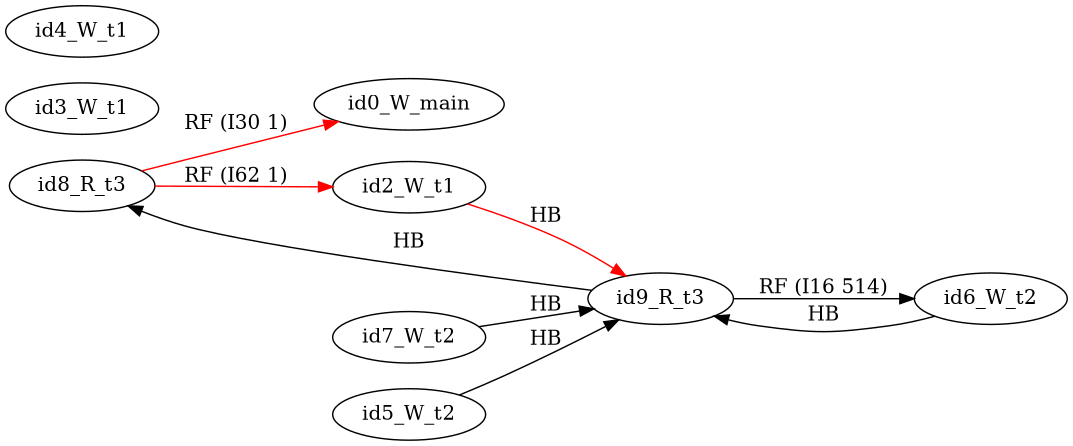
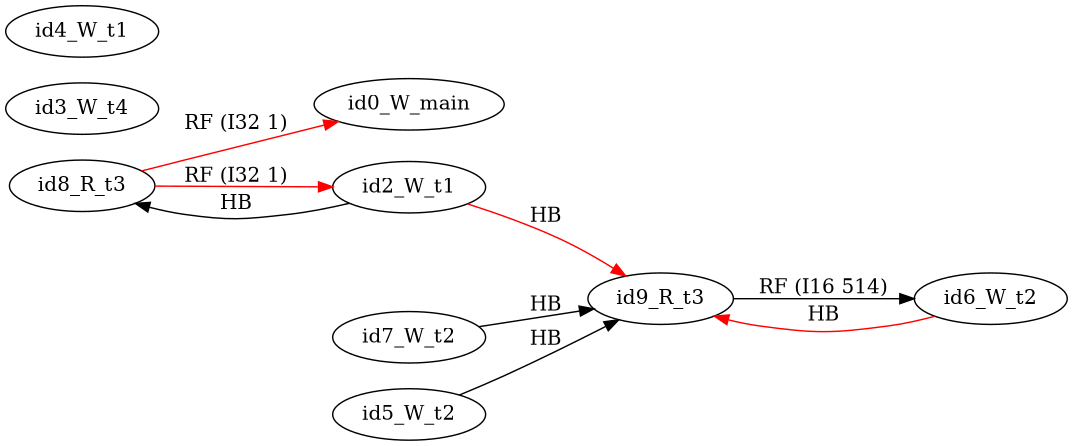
node "id3_W_t1": label "id3_W_t1" -> "id3_W_t4"
edge "id8_R_t3" -> "id0_W_main": label "RF (I30 1)" -> "RF (I32 1)"
edge "id8_R_t3" -> "id2_W_t1": label "RF (I62 1)" -> "RF (I32 1)"
edge "id9_R_t3" -> "id8_R_t3": now "id2_W_t1" -> "id8_R_t3"
edge "id6_W_t2" -> "id9_R_t3": color black -> red
